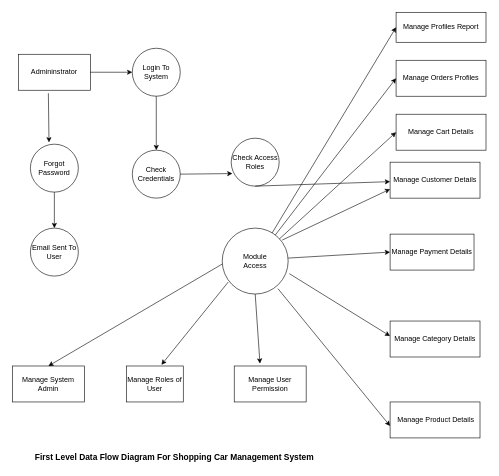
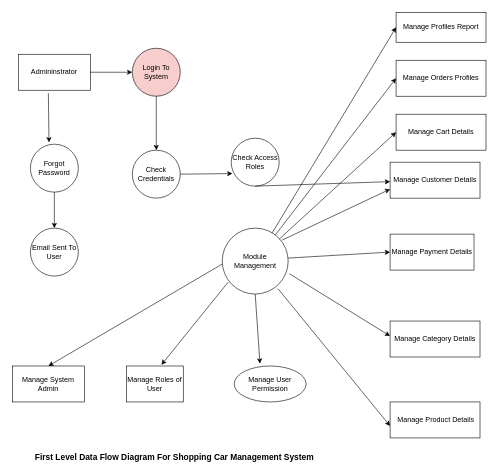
node "Login To System": fillcolor #ffffff -> #f8cecc
node "Module Access": label "Module Access" -> "Module Management"
node "Manage User Permission": shape rectangle -> ellipse
